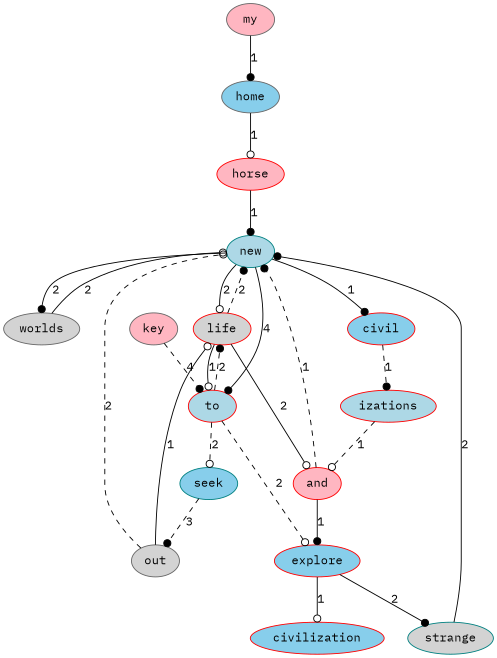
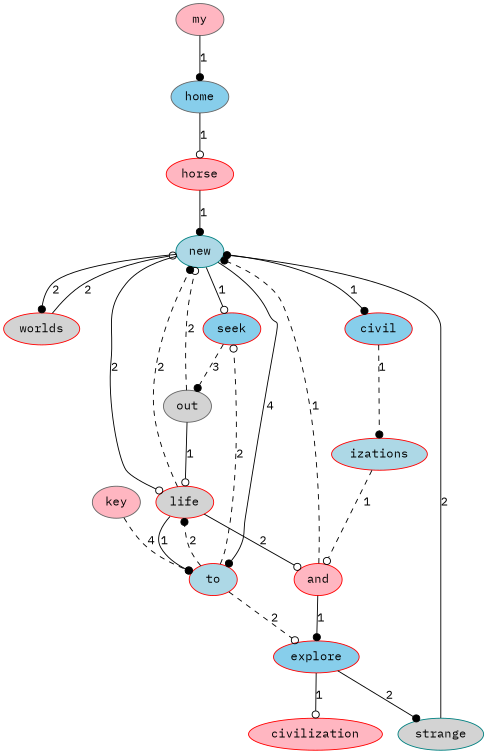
edge "new" -> "seek": added, label "1"
node "worlds": color gray40 -> red
node "seek": color teal -> red
node "civilization": fillcolor skyblue -> lightpink
